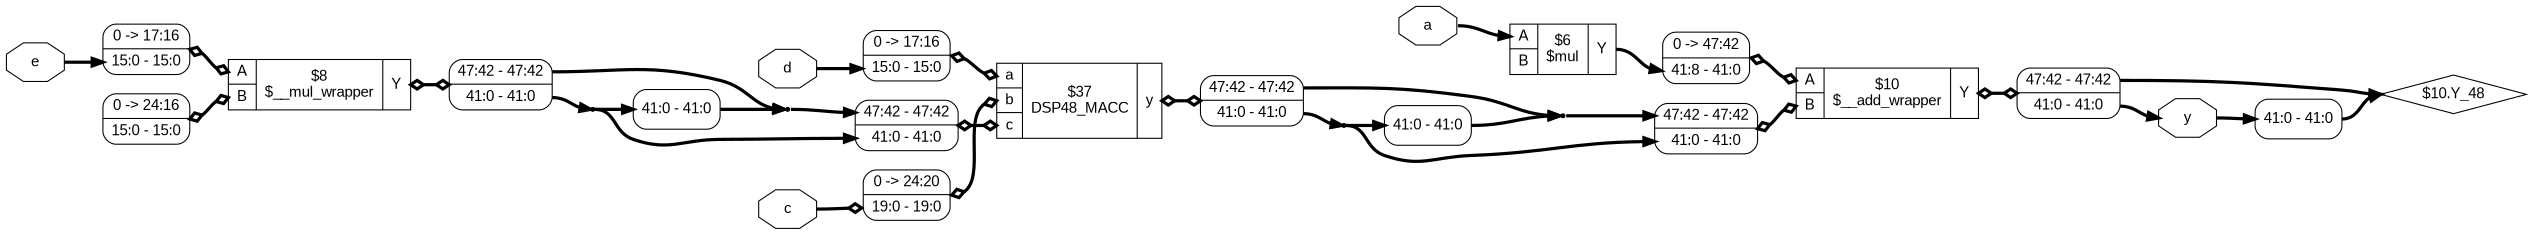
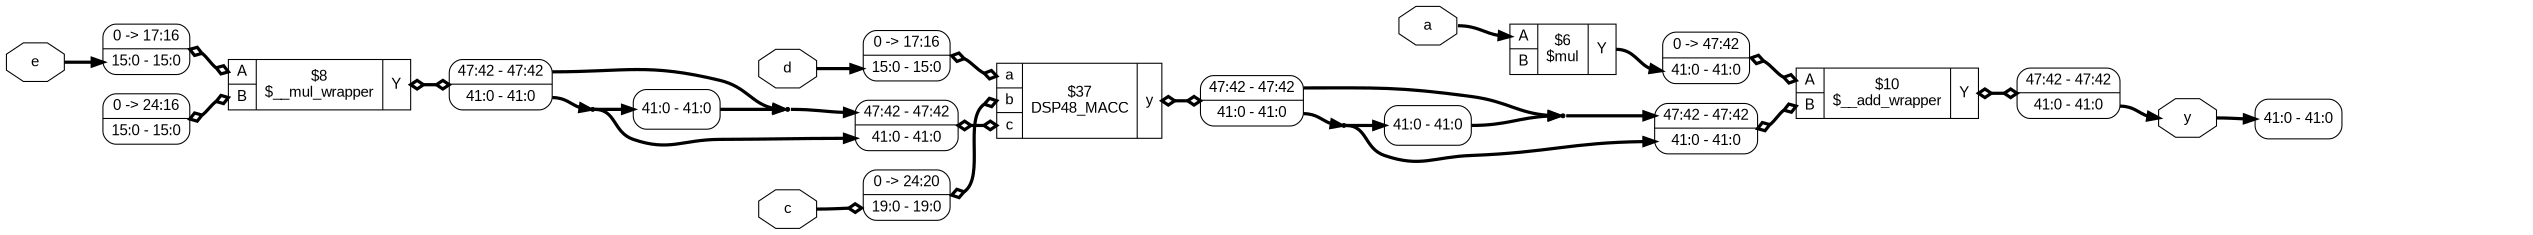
node "0 -> 47:42": text "41:8 - 41:0" -> "41:0 - 41:0"
node "$10.Y_48": removed
